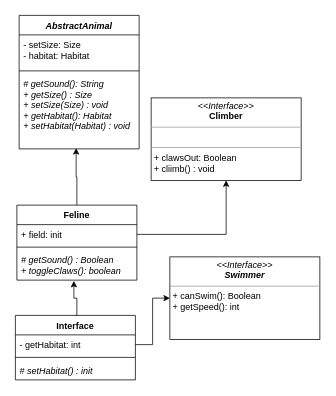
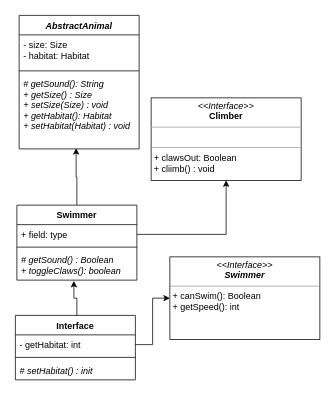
node "- setSize: Size - habitat: Habitat": label "- setSize: Size - habitat: Habitat" -> "- size: Size - habitat: Habitat"
node "Feline": label "Feline" -> "Swimmer"
node "+ field: init": label "+ field: init" -> "+ field: type"
